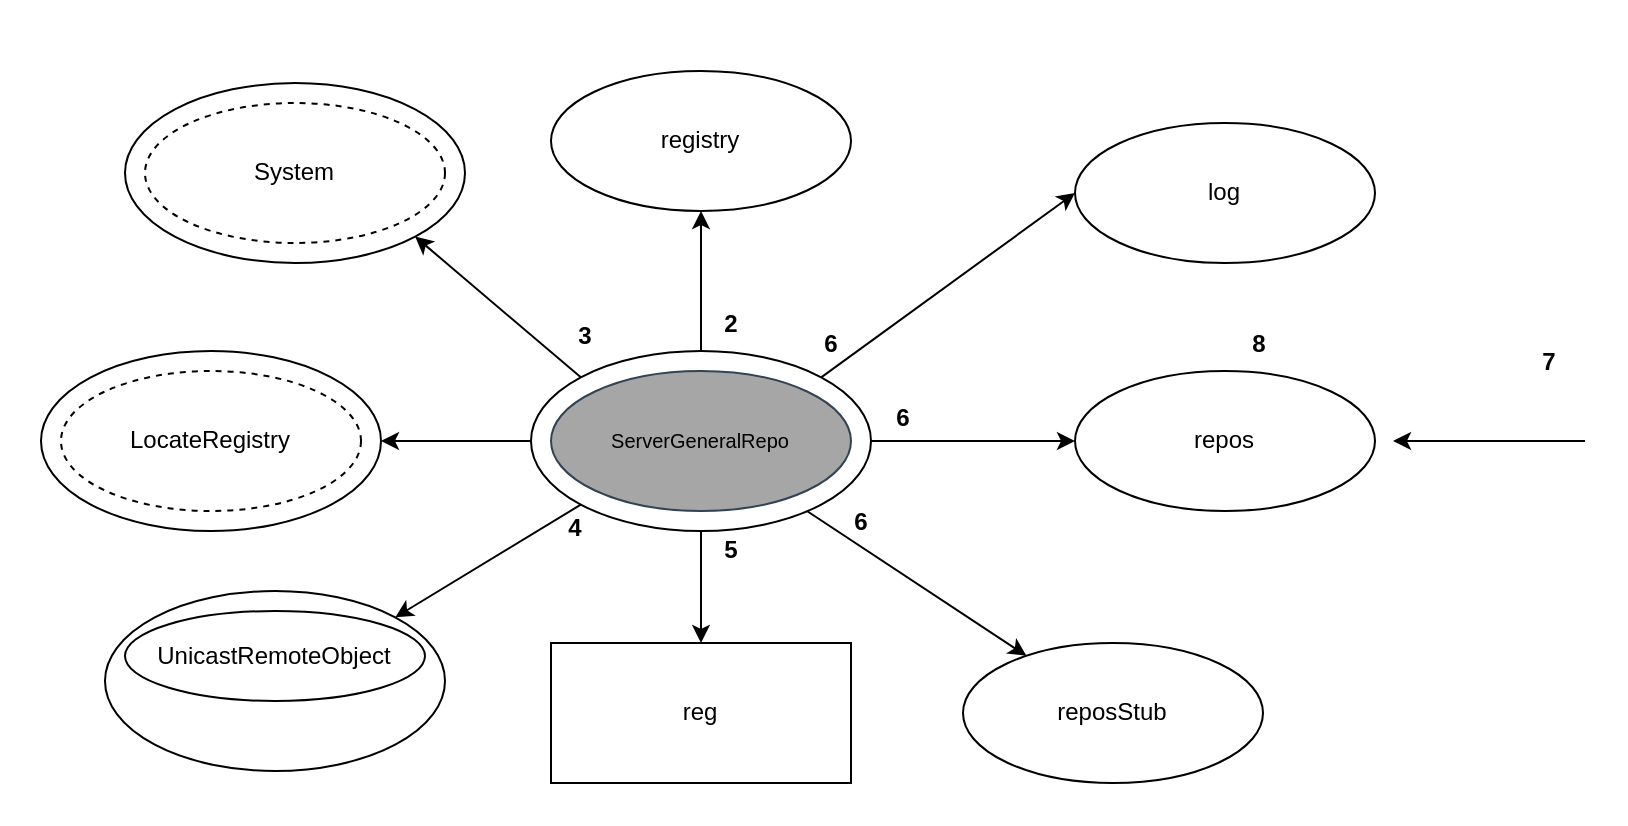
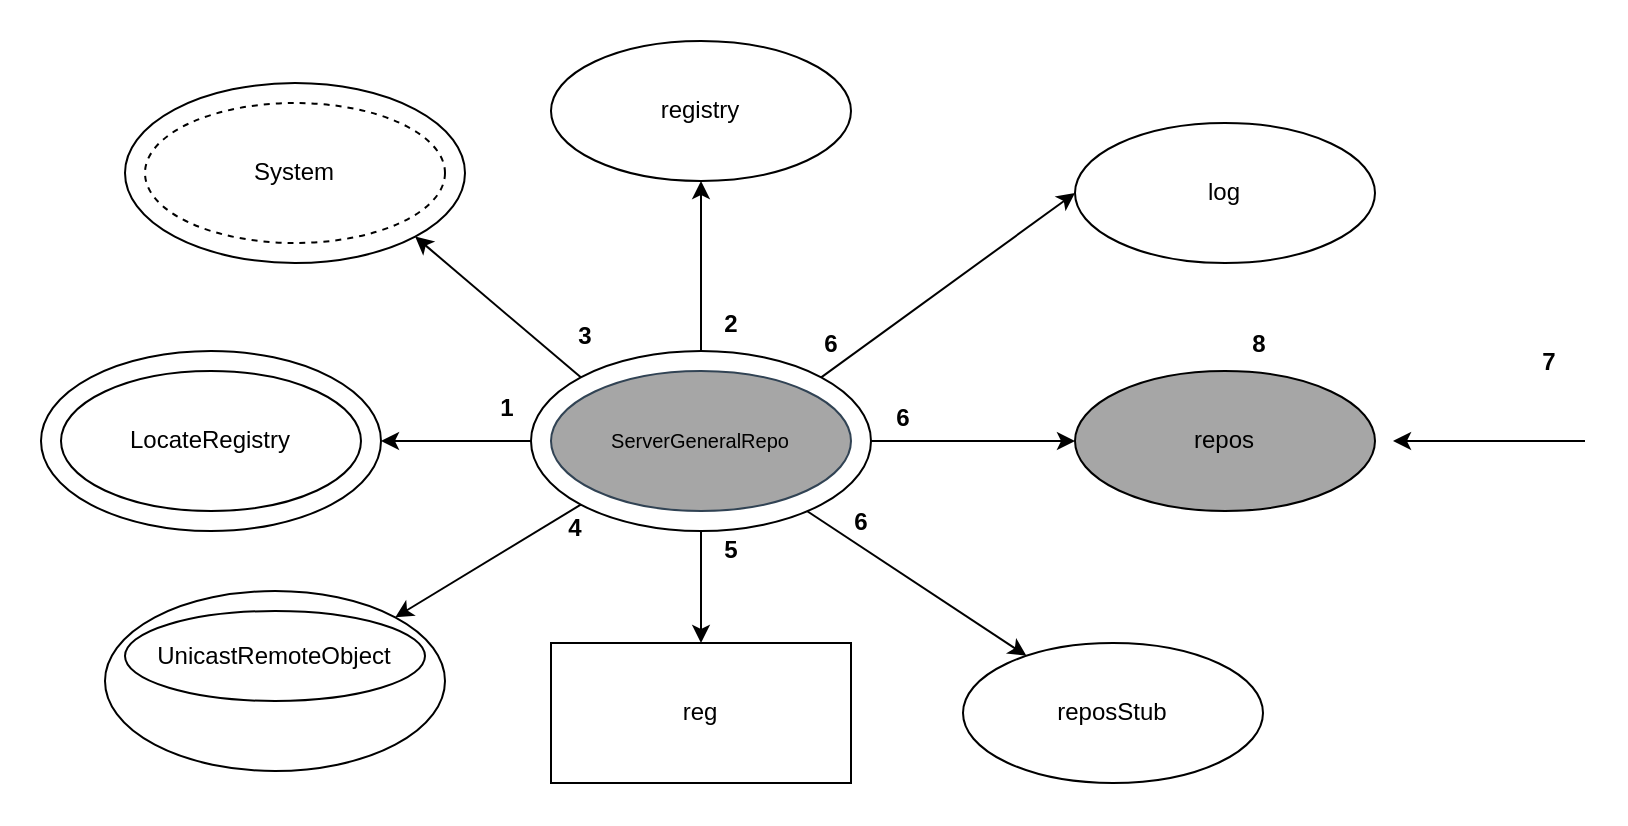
node "registry": moved (701, 141) -> (701, 111)
node "1": added
node "LocateRegistry": style dashed -> solid
node "repos": fillcolor #ffffff -> #a6a6a6
